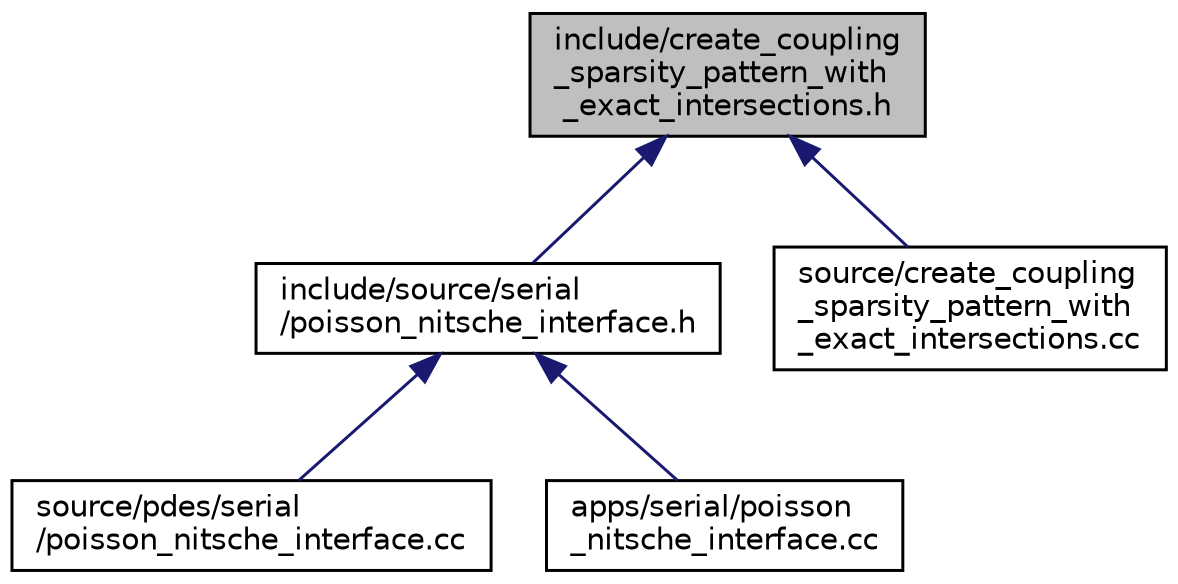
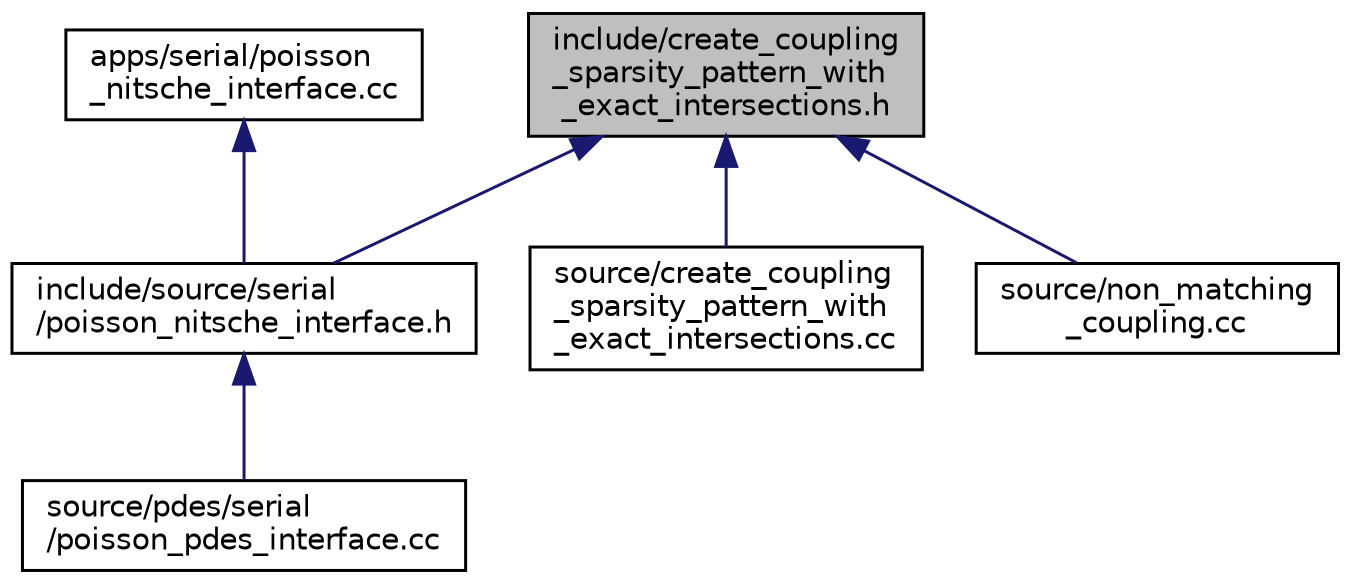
node "source/non_matching _coupling.cc": added
edge "apps/serial/poisson _nitsche_interface.cc" -> "include/source/serial /poisson_nitsche_interface.h": reversed
node "source/pdes/serial /poisson_nitsche_interface.cc": label "source/pdes/serial /poisson_nitsche_interface.cc" -> "source/pdes/serial /poisson_pdes_interface.cc"
